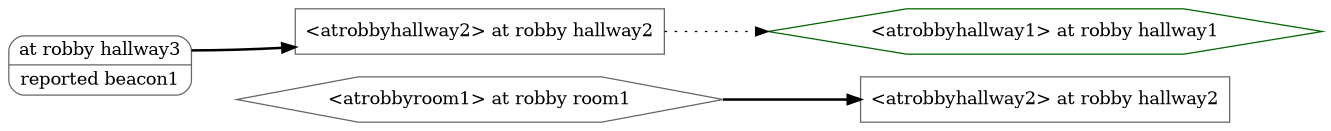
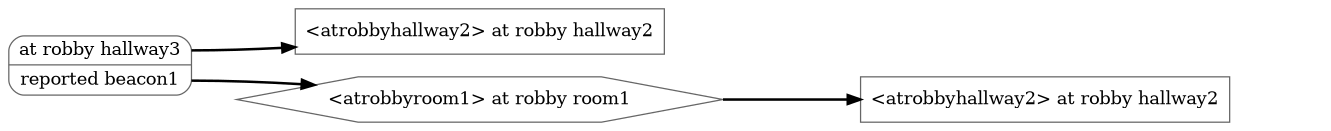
node "<atrobbyhallway1> at robby hallway1": removed
edge "at robby hallway3" -> "<atrobbyroom1> at robby room1": added
